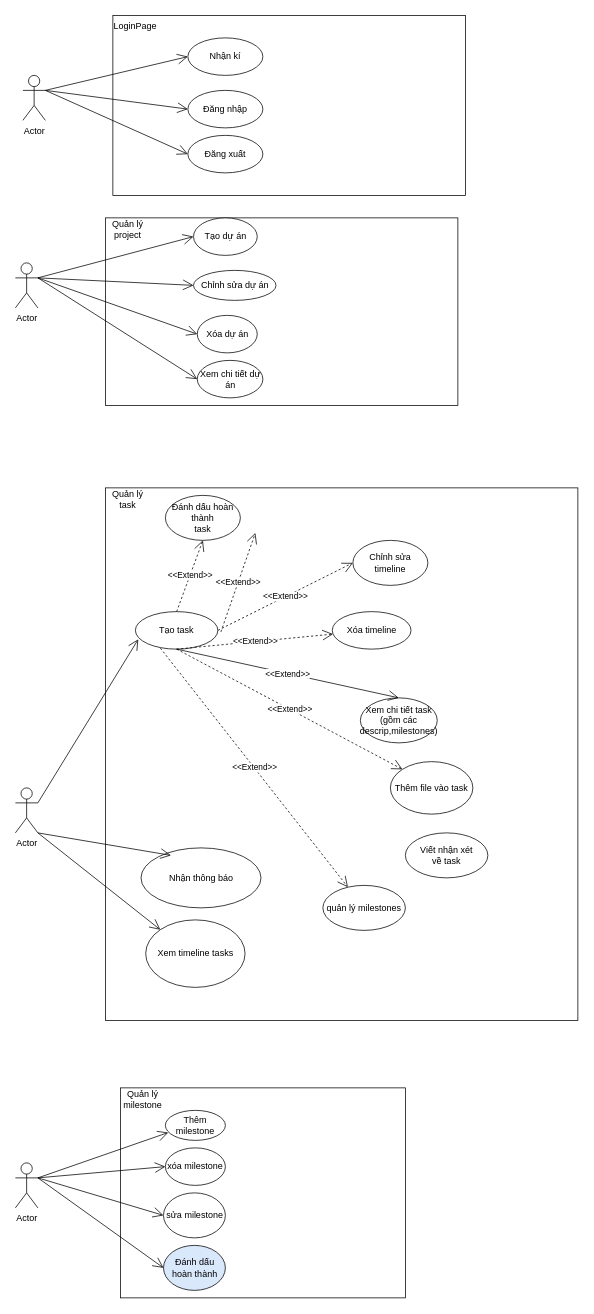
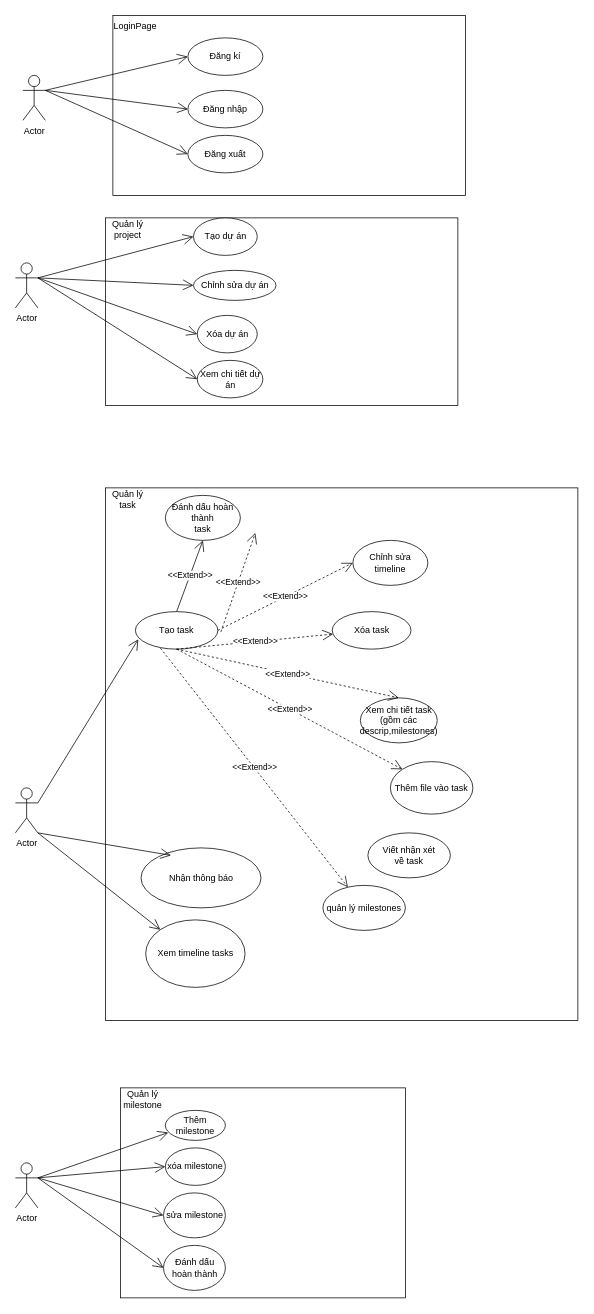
node "Nhận kí": label "Nhận kí" -> "Đăng kí"
edge "Tạo task" -> "Đánh dấu hoàn thành task": style dashed -> solid
node "Xóa timeline": label "Xóa timeline" -> "Xóa task"
edge "Tạo task" -> "Xem chi tiết task (gồm các descrip,milestones)": style solid -> dashed
node "Viết nhận xét về task": moved (447, 855) -> (409, 855)
node "Đánh dấu hoàn thành": fillcolor #dae8fc -> #ffffff
